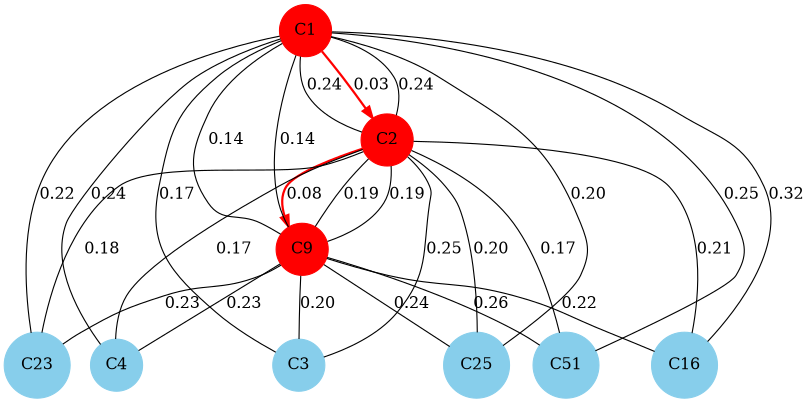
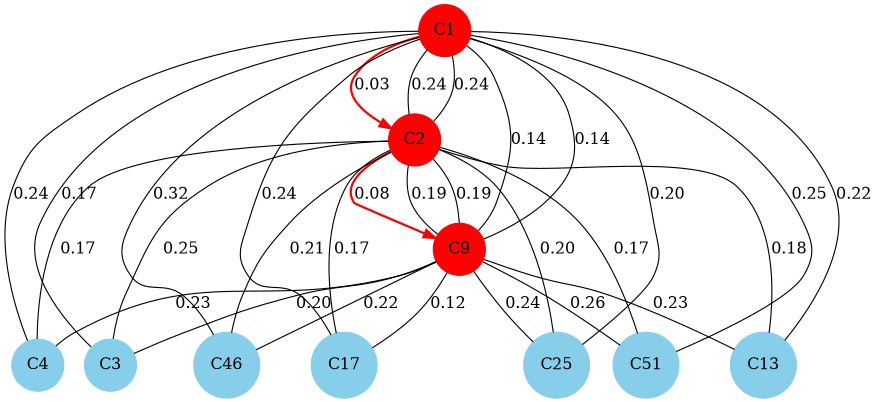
node "C23": label "C23" -> "C13"
node "C17": added
node "C16": label "C16" -> "C46"
